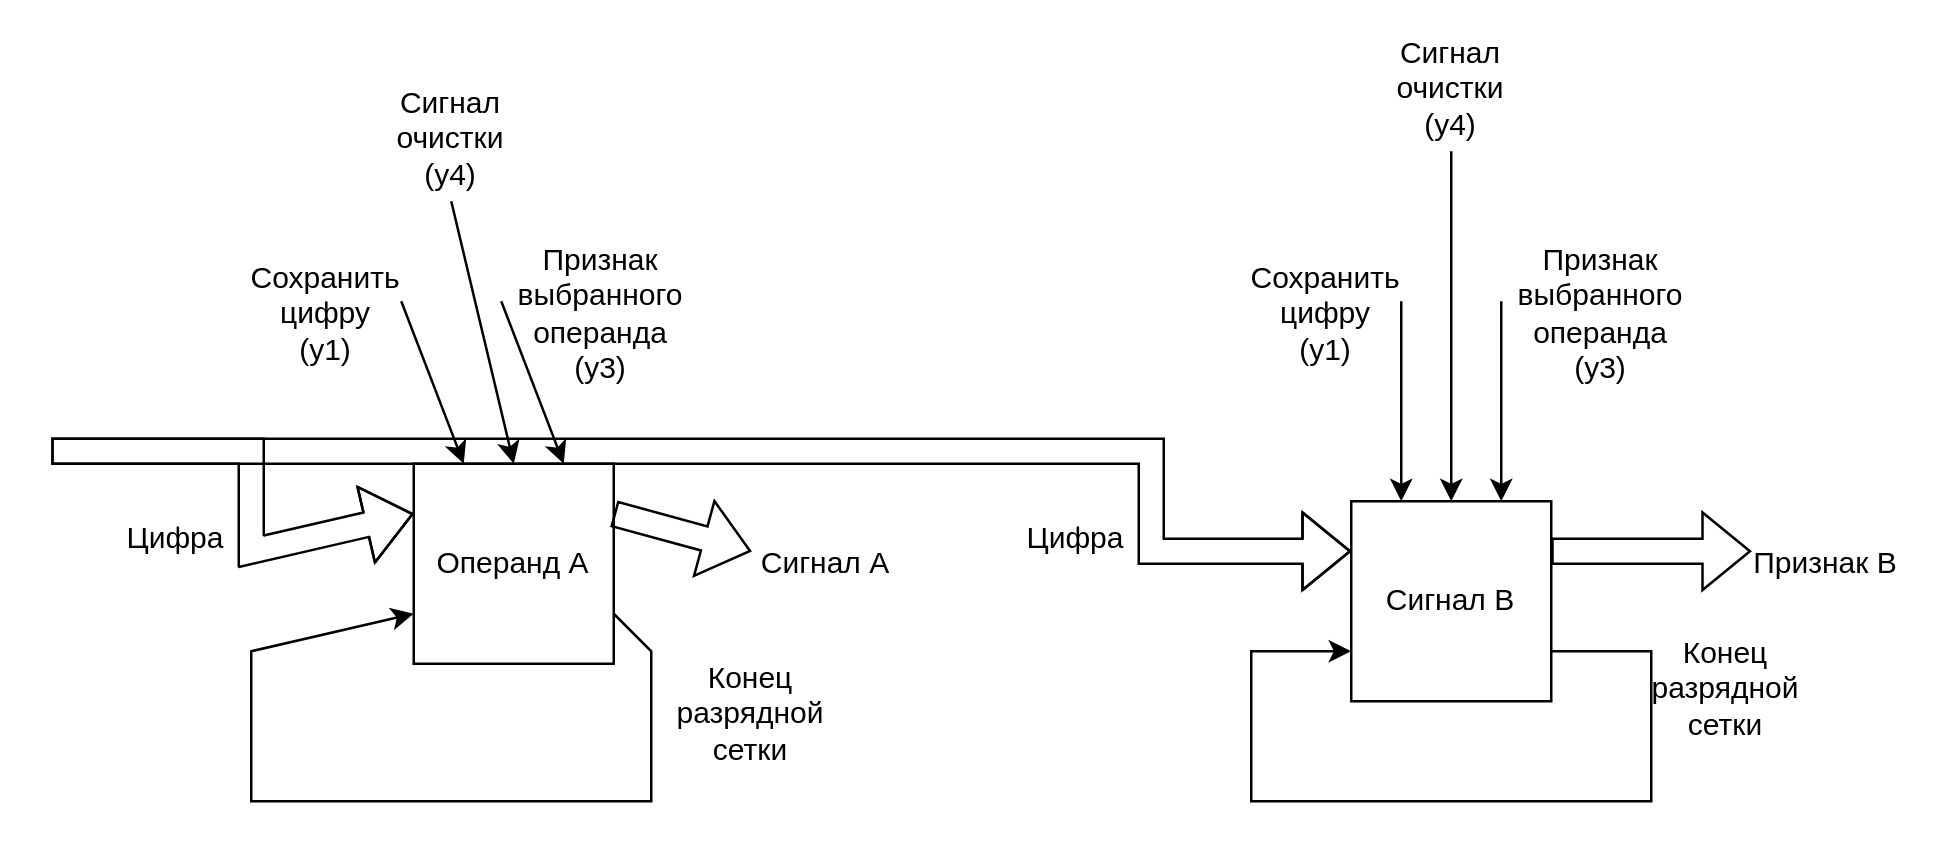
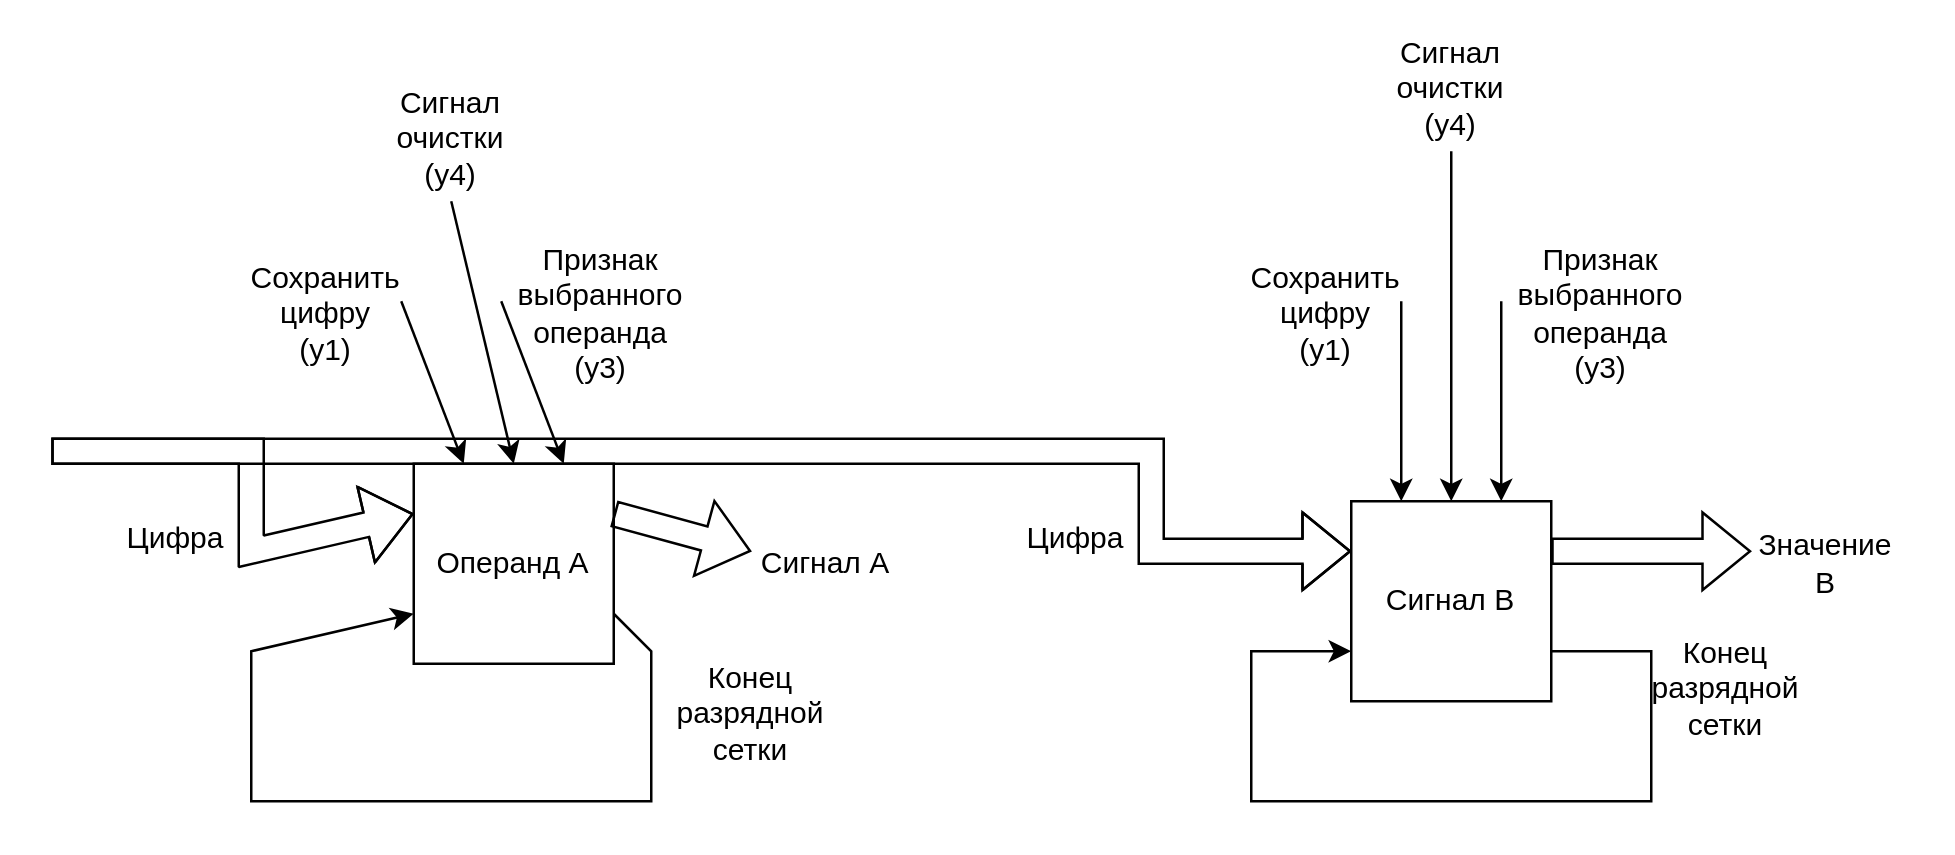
node "Признак B": label "Признак B" -> "Значение B"
